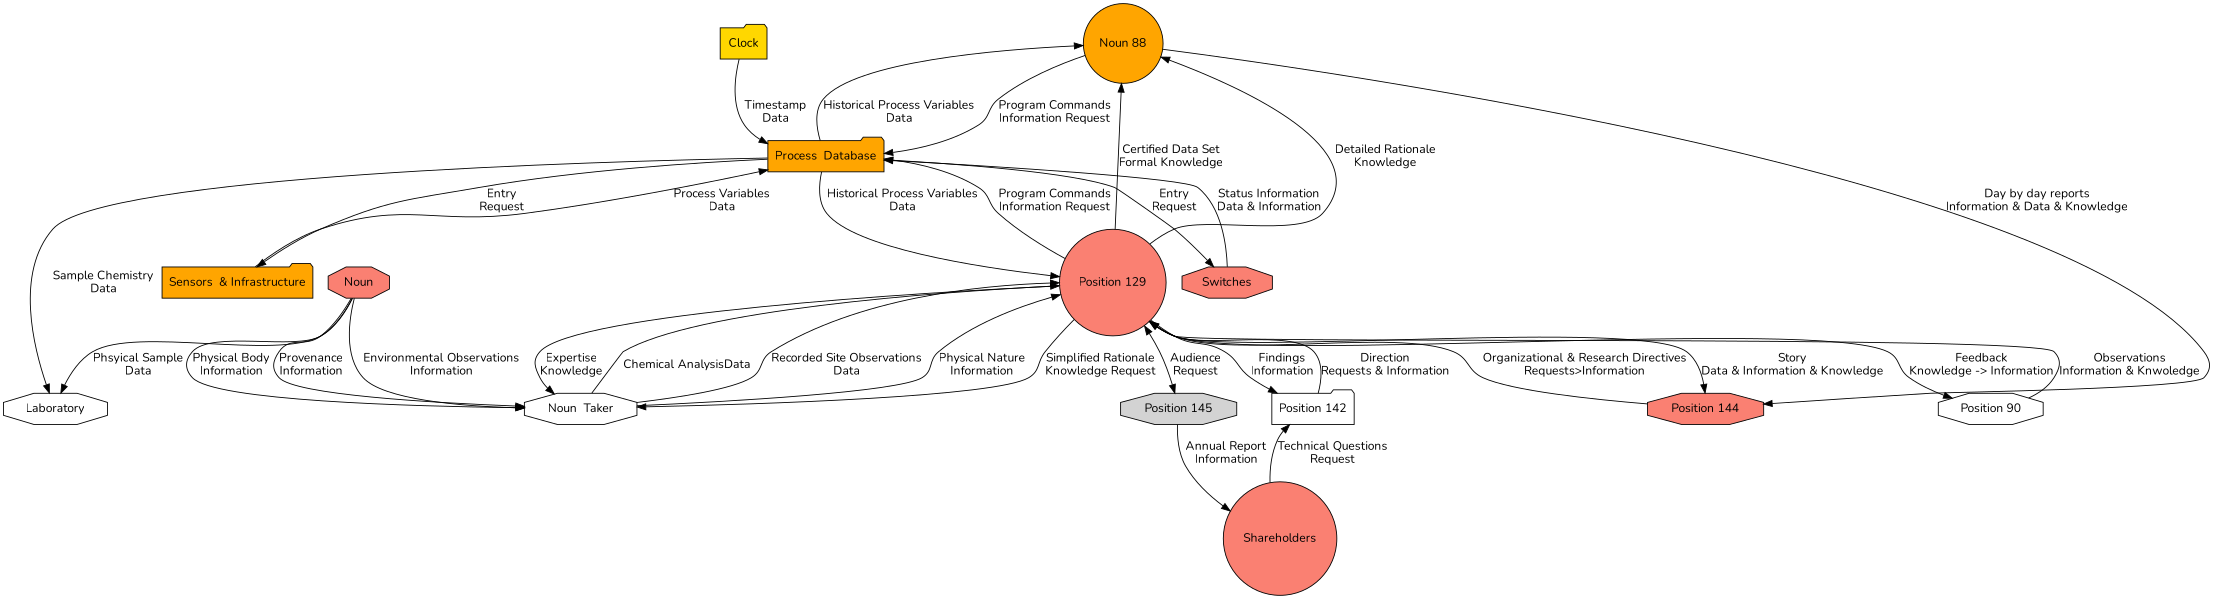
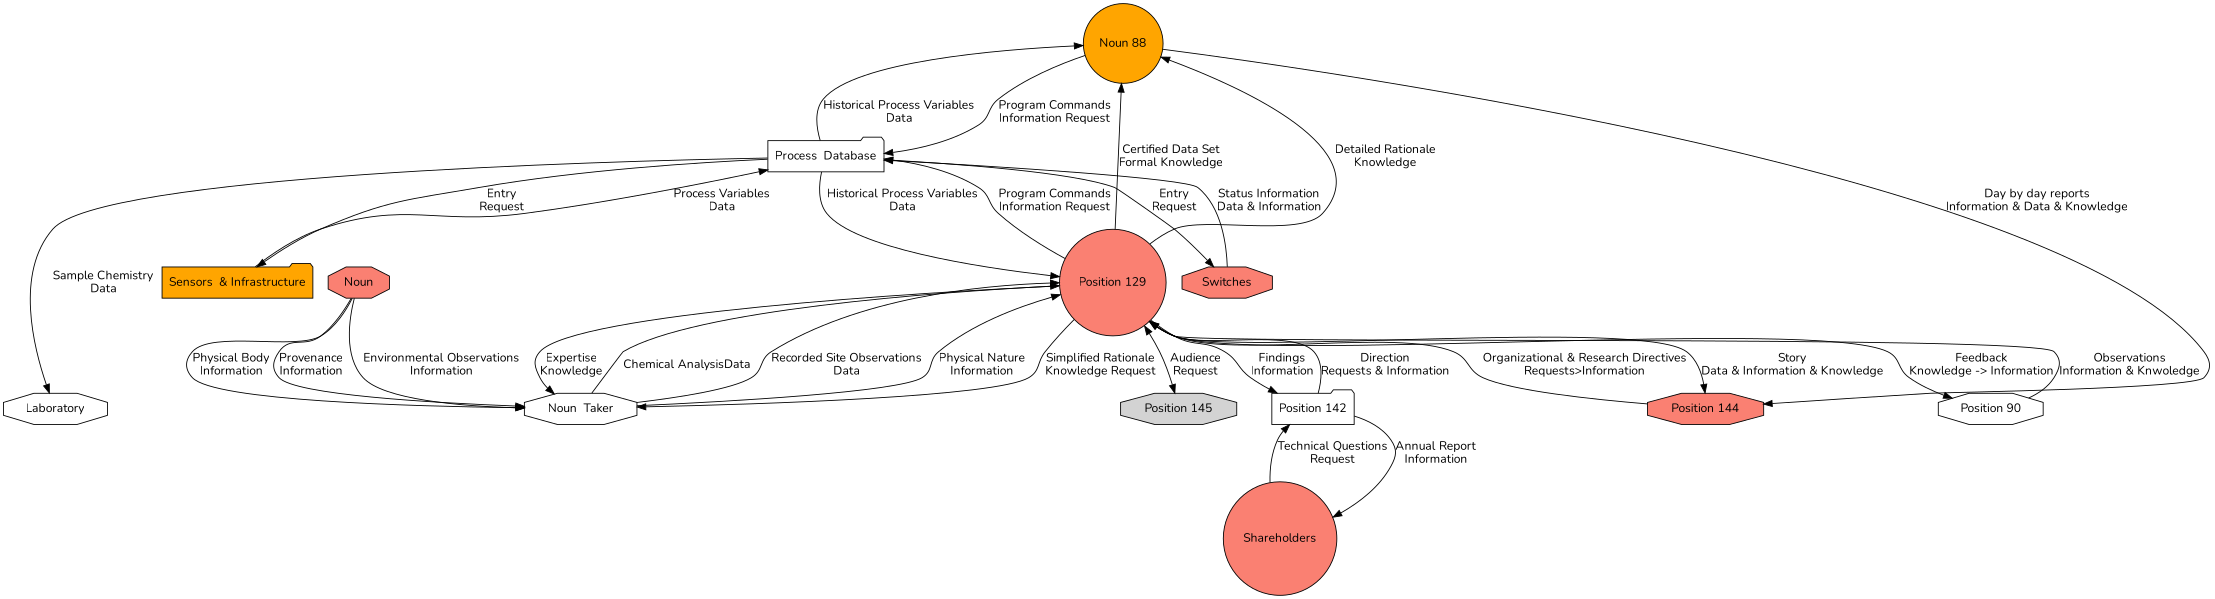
node "Clock": removed
node "Process  Database": fillcolor orange -> white
edge "Noun" -> "Laboratory": removed, label "Phsyical Sample Data"
edge "Position 145" -> "Shareholders": now "Position 142" -> "Shareholders"
